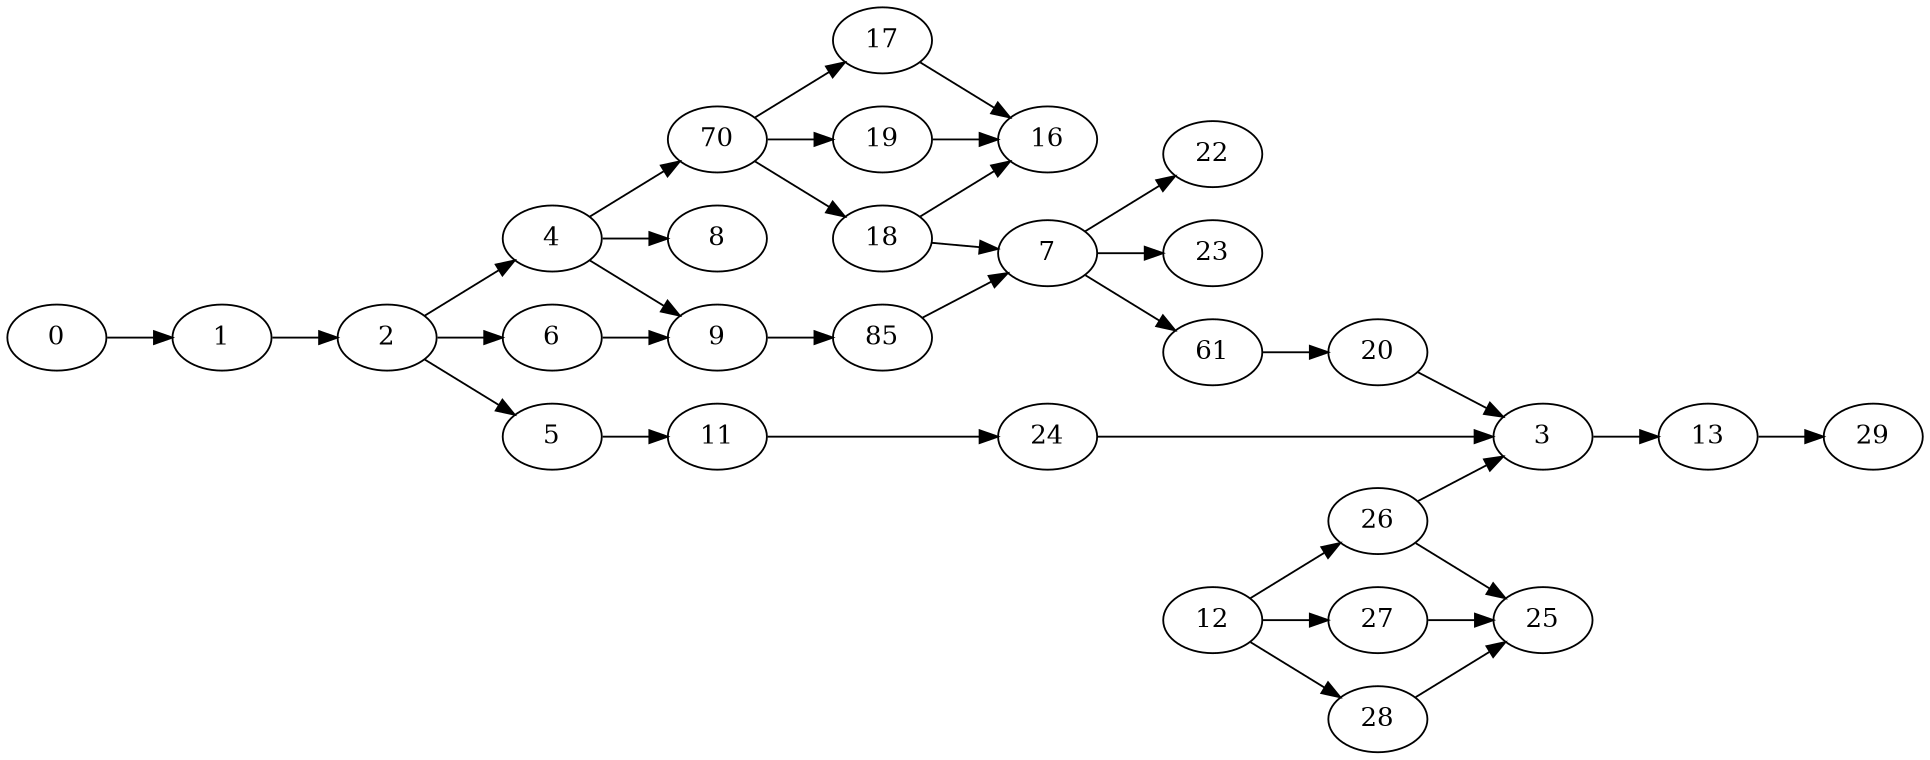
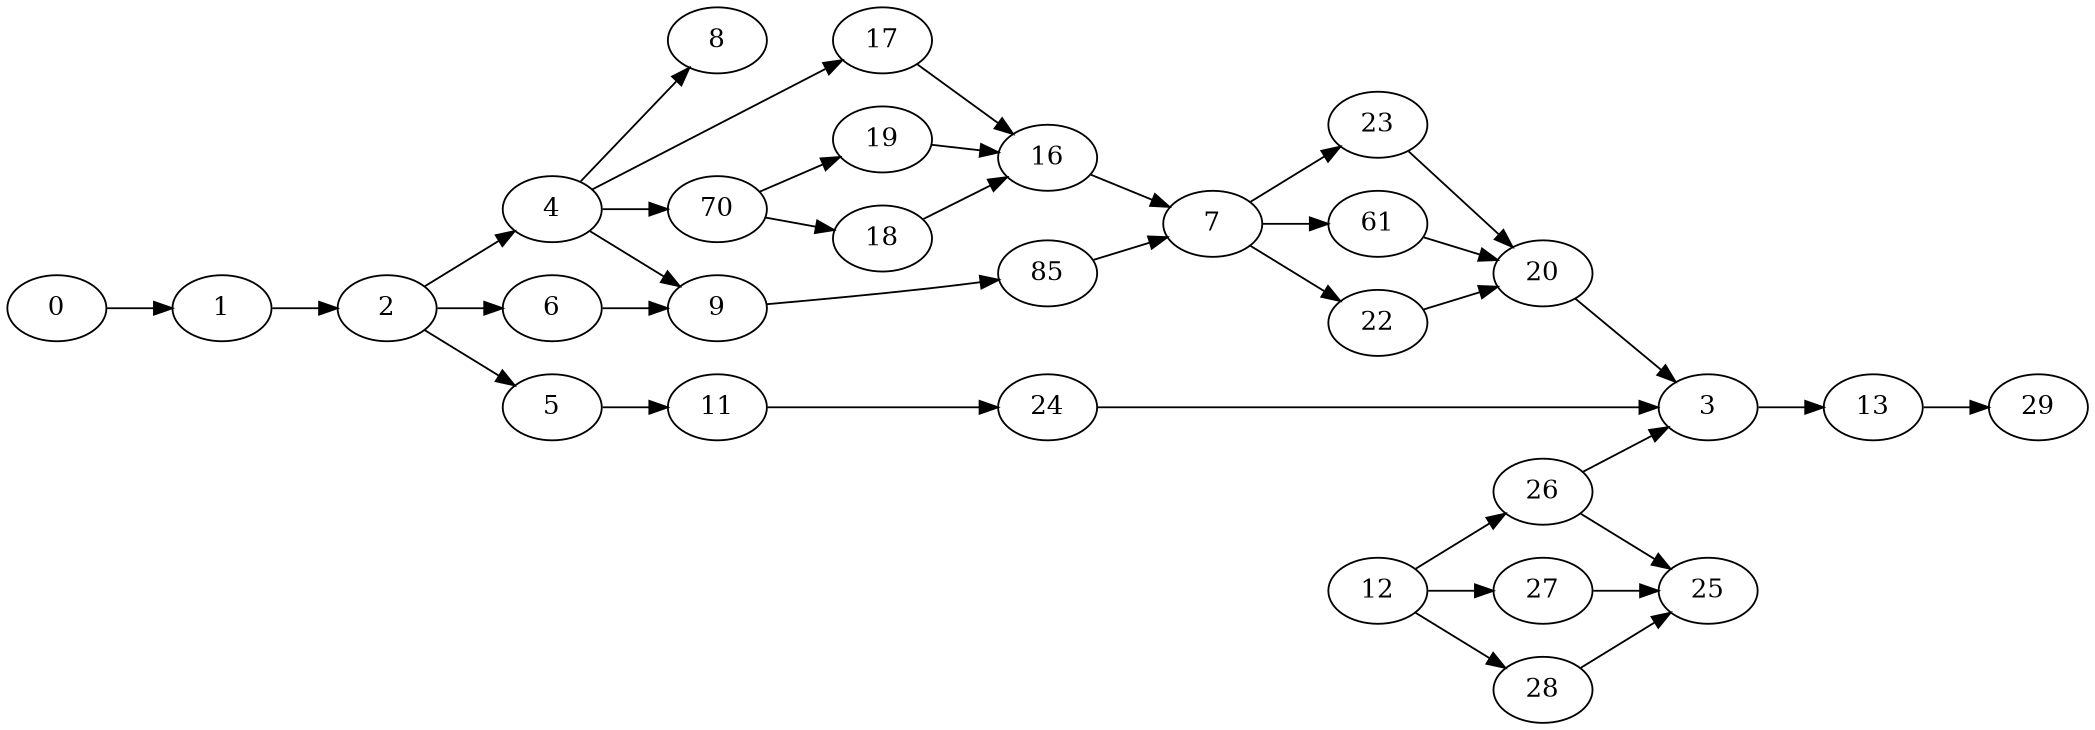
edge "70" -> "17": now "4" -> "17"
edge "23" -> "20": added
edge "18" -> "7": now "16" -> "7"
edge "22" -> "20": added
